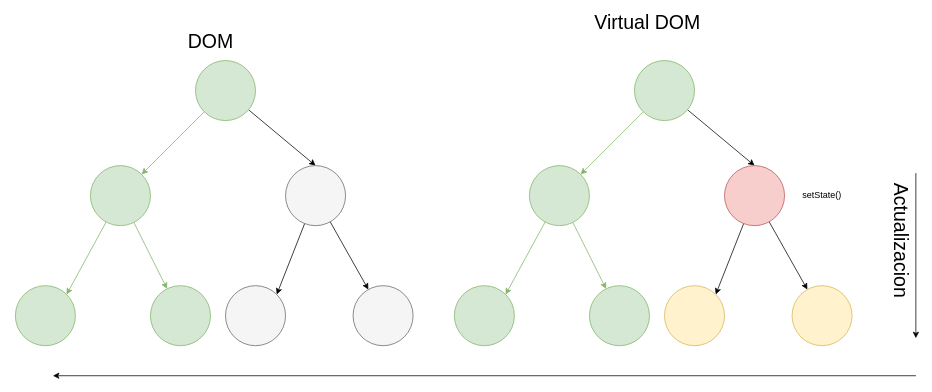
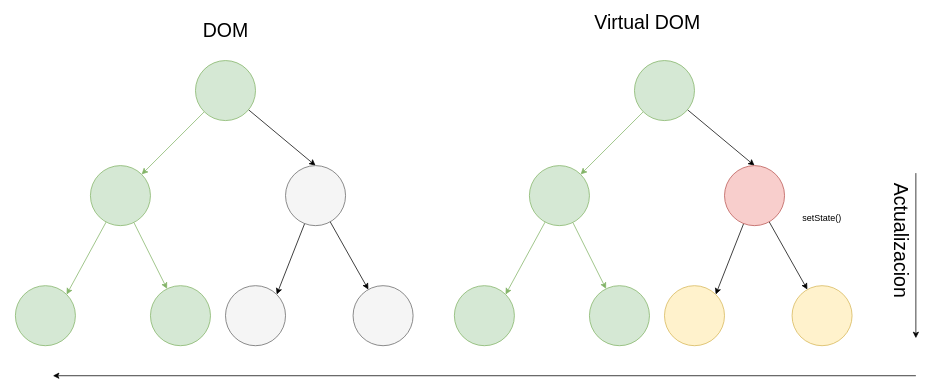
node "DOM": moved (210, 42) -> (225, 30)
node "setState()": moved (822, 195) -> (822, 218)
